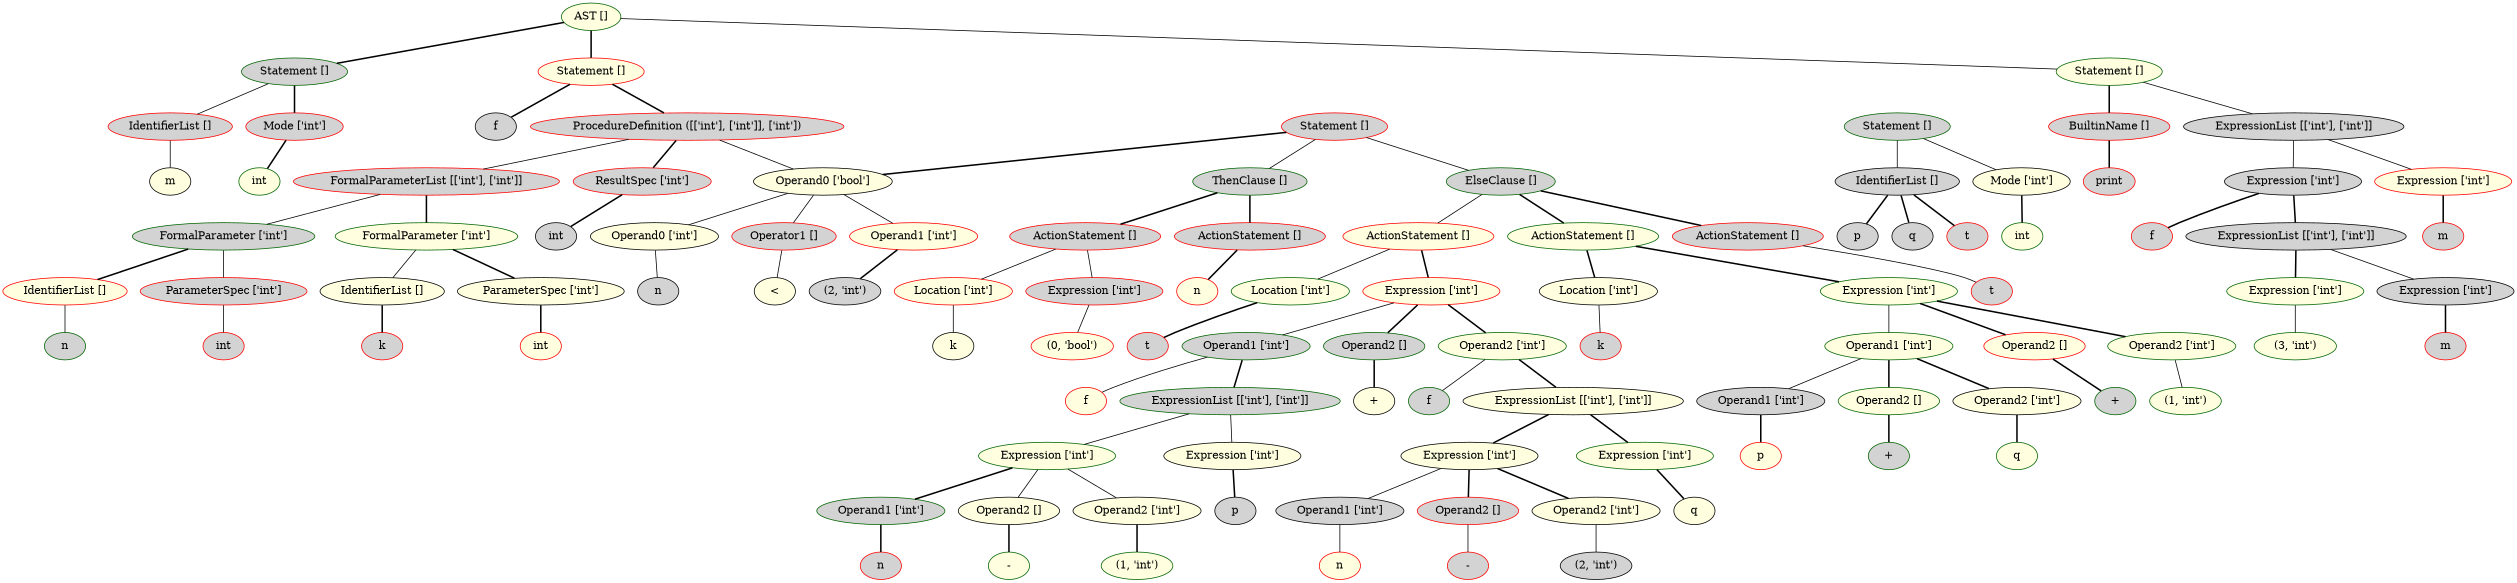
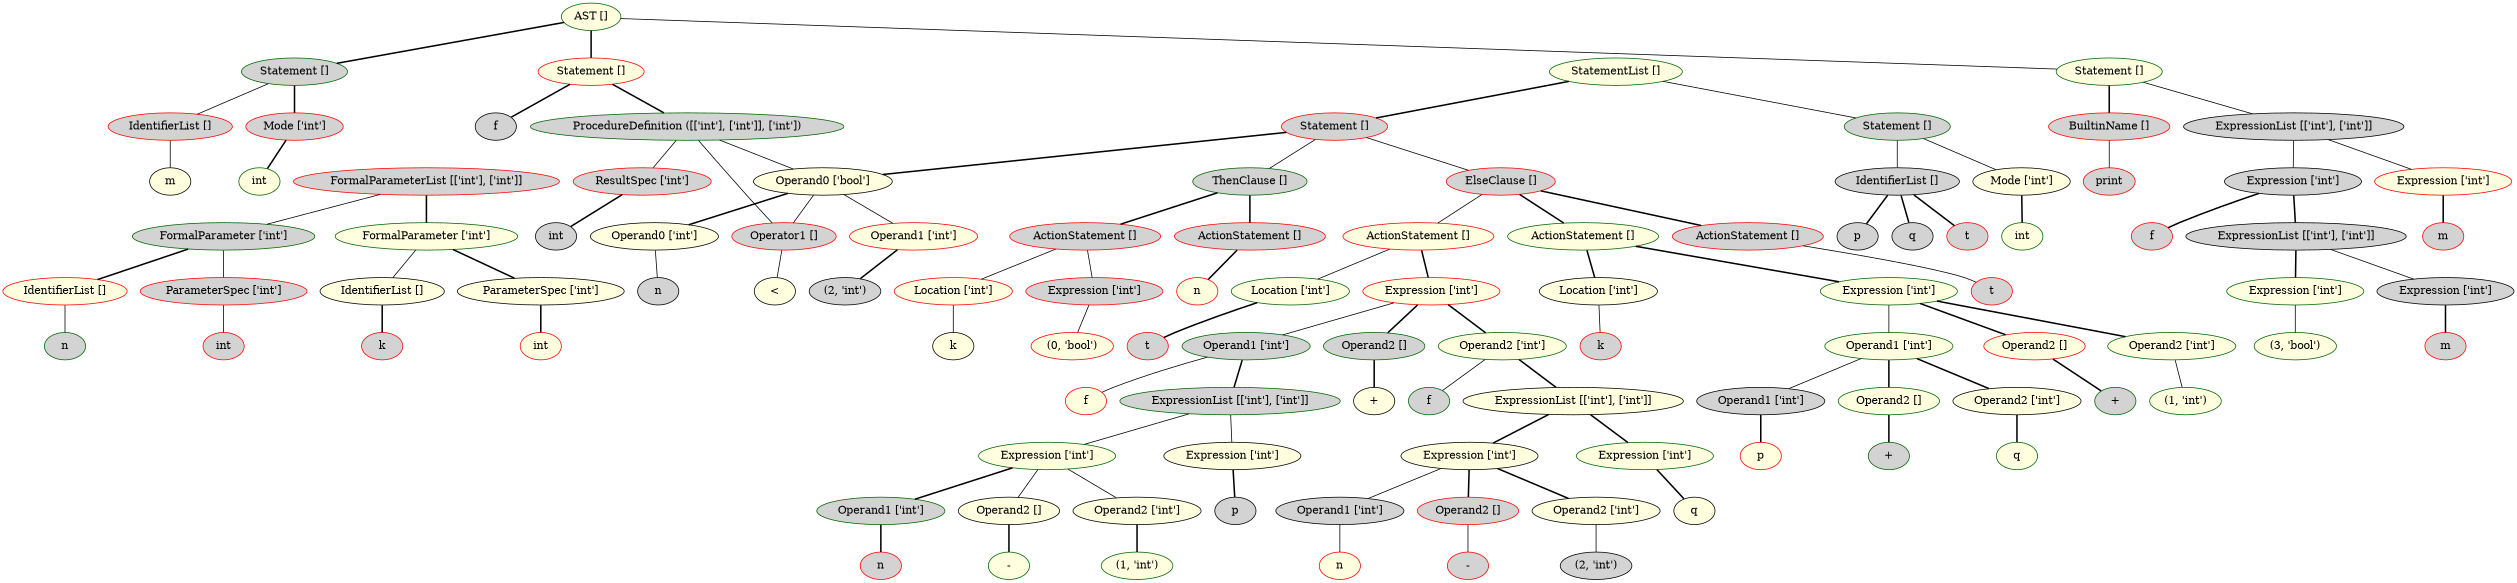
node "StatementList []": added
node "ProcedureDefinition ([['int'], ['int']], ['int'])": color red -> darkgreen
edge "ProcedureDefinition ([['int'], ['int']], ['int'])" -- "FormalParameterList [['int'], ['int']]": now "ProcedureDefinition ([['int'], ['int']], ['int'])" -- "Operator1 []"
edge "ProcedureDefinition ([['int'], ['int']], ['int'])" -- "ResultSpec ['int']": style bold -> solid
edge "BuiltinName []" -- "print": style bold -> solid
node "ElseClause []": color darkgreen -> red
edge "Operand0 ['bool']" -- "Operand0 ['int']": style solid -> bold
node "(3, 'int')": label "(3, 'int')" -> "(3, 'bool')"
